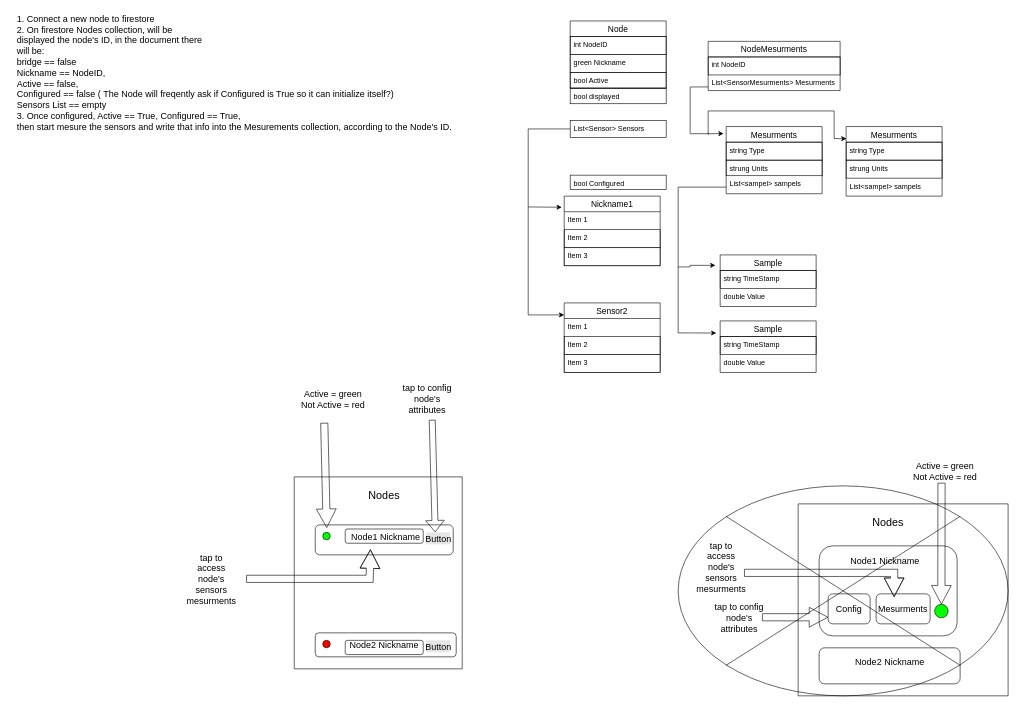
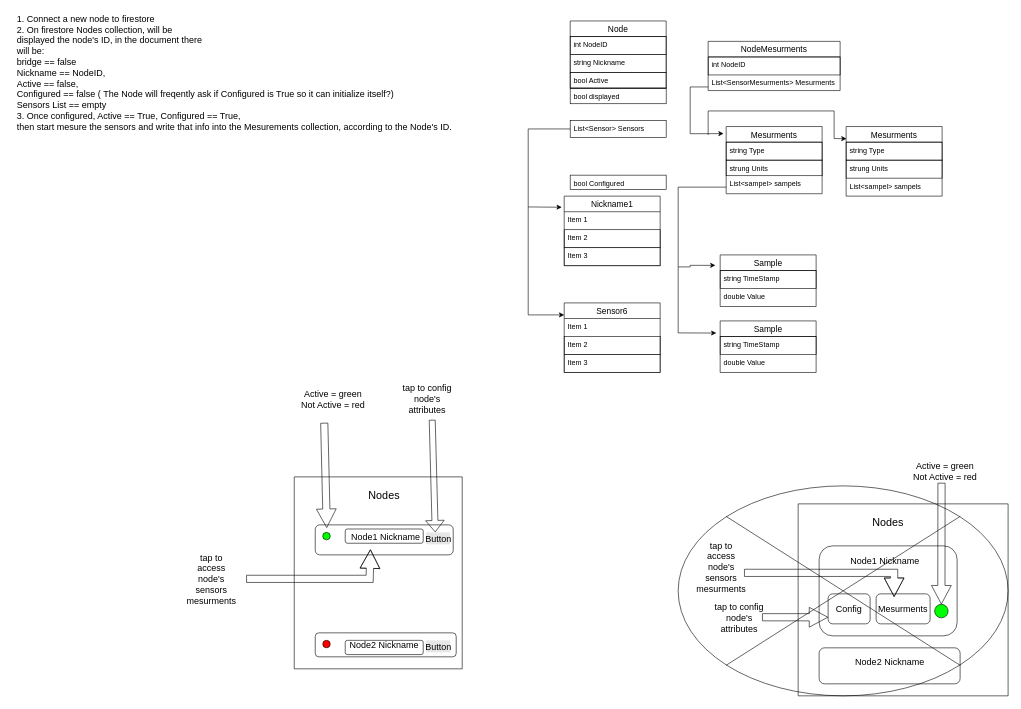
node "green Nickname": label "green Nickname" -> "string Nickname"
node "Sensor2": label "Sensor2" -> "Sensor6"
